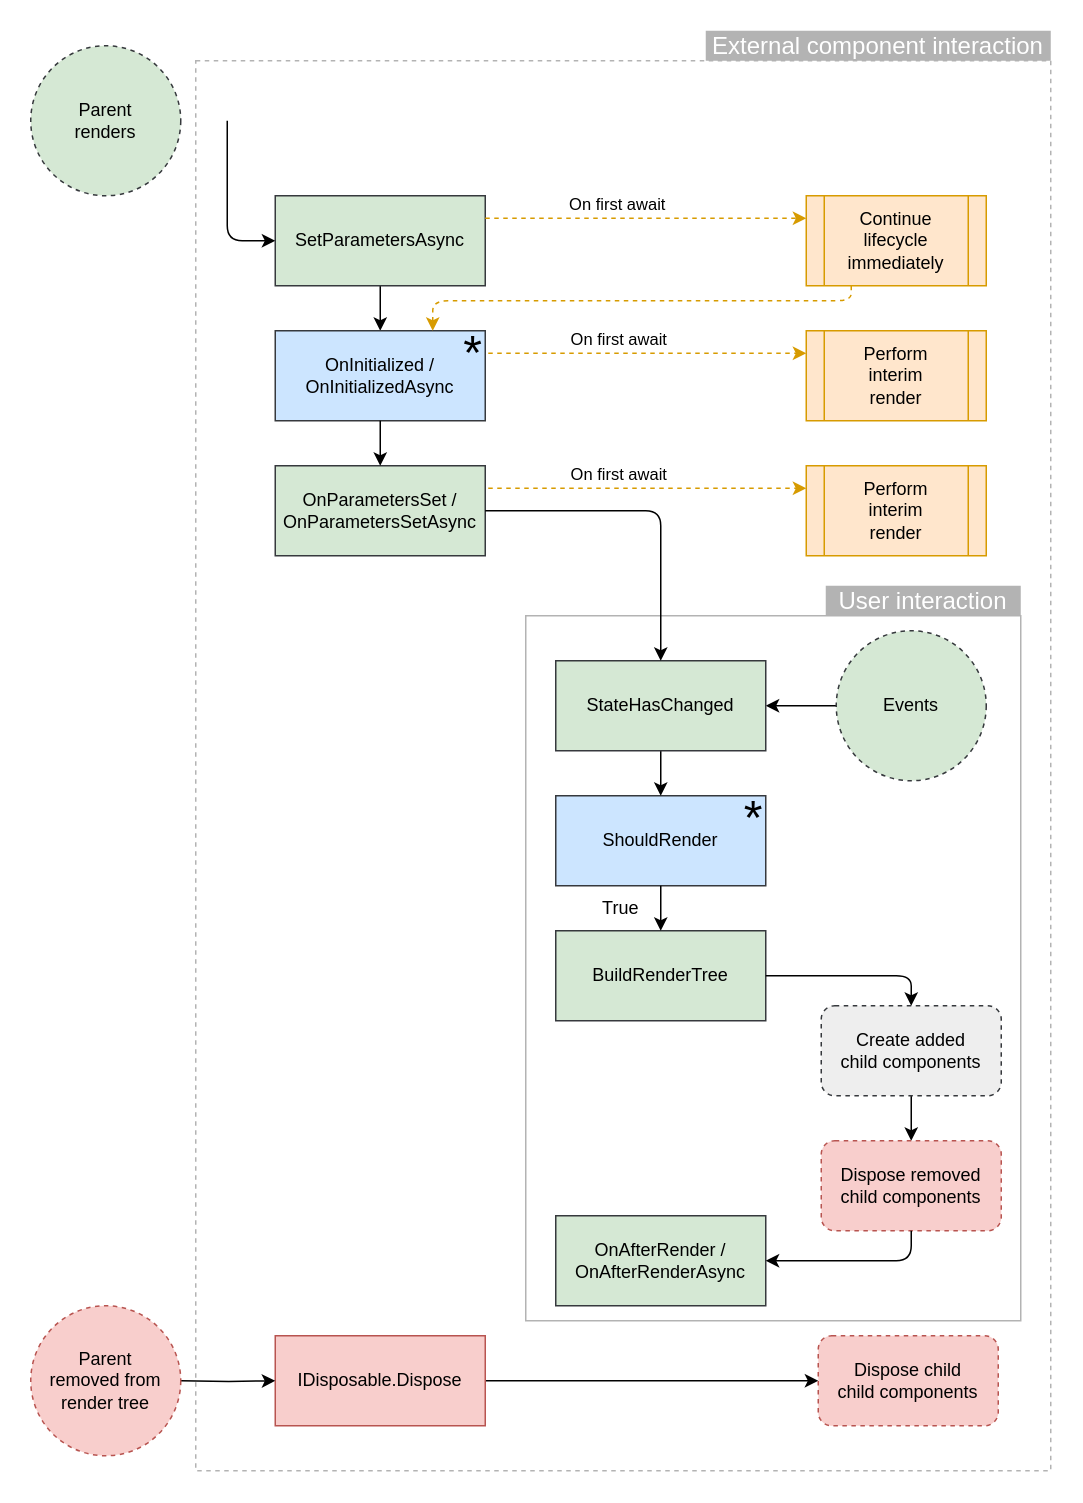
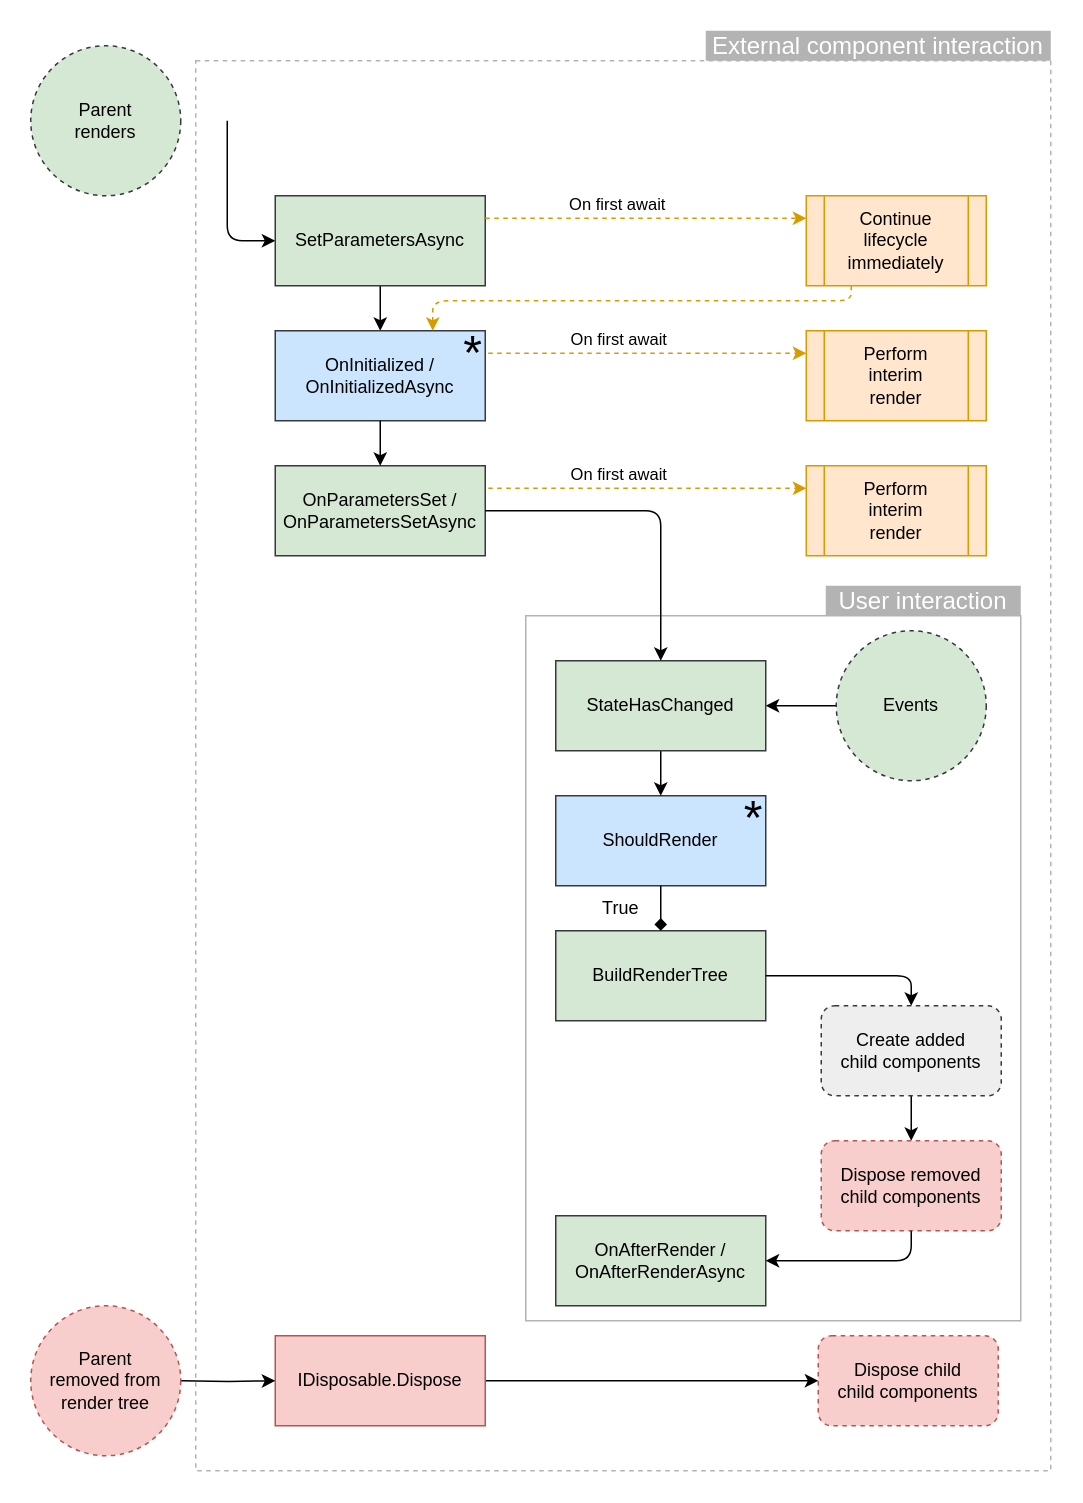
edge "ShouldRender" -> "BuildRenderTree": arrowhead classic -> diamond
